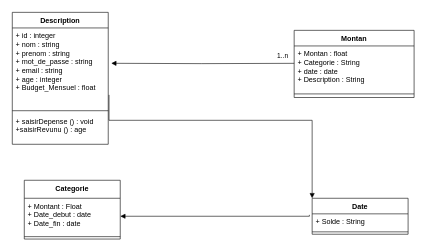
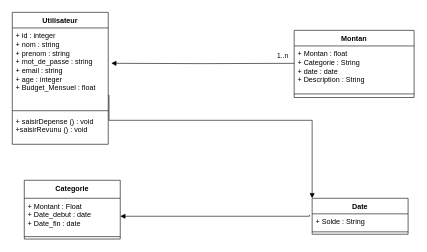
node "Description": label "Description" -> "Utilisateur"
node "+ saisirDepense () : void +saisirRevunu () : age": label "+ saisirDepense () : void +saisirRevunu () : age" -> "+ saisirDepense () : void +saisirRevunu () : void"
